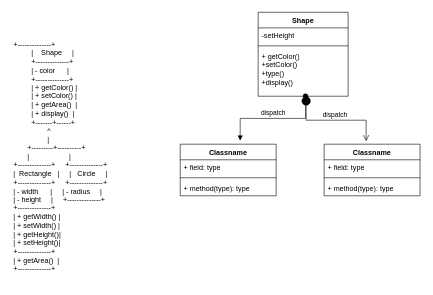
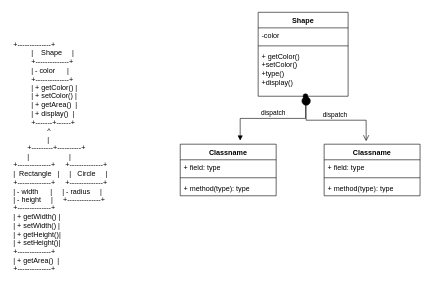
node "-setHeight": label "-setHeight" -> "-color"
